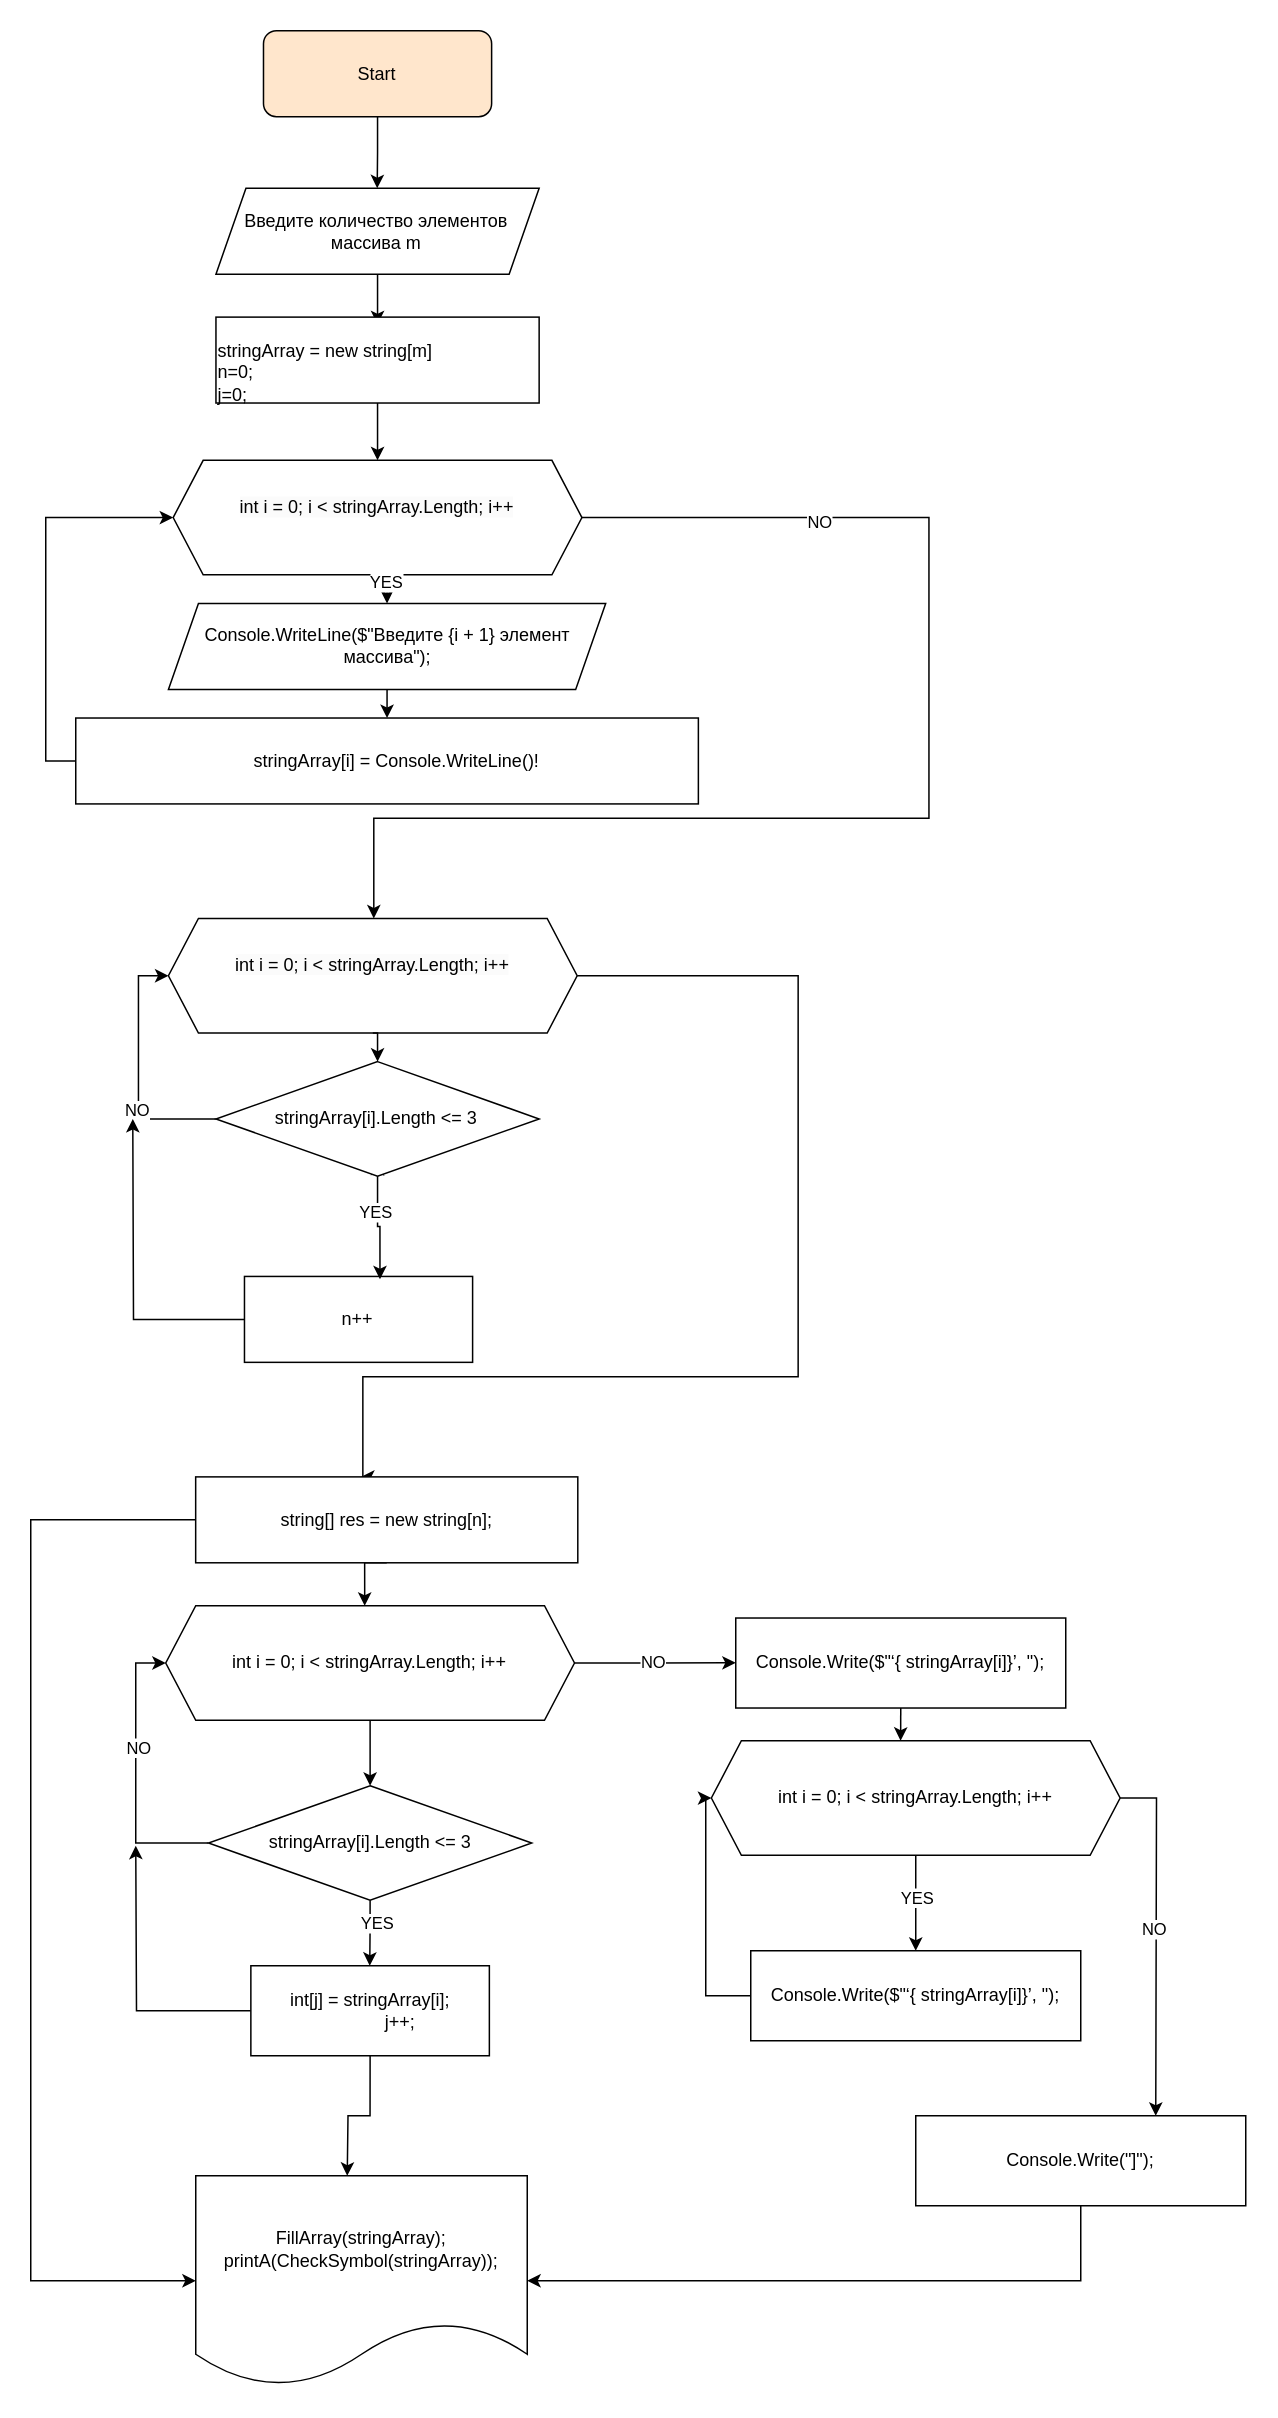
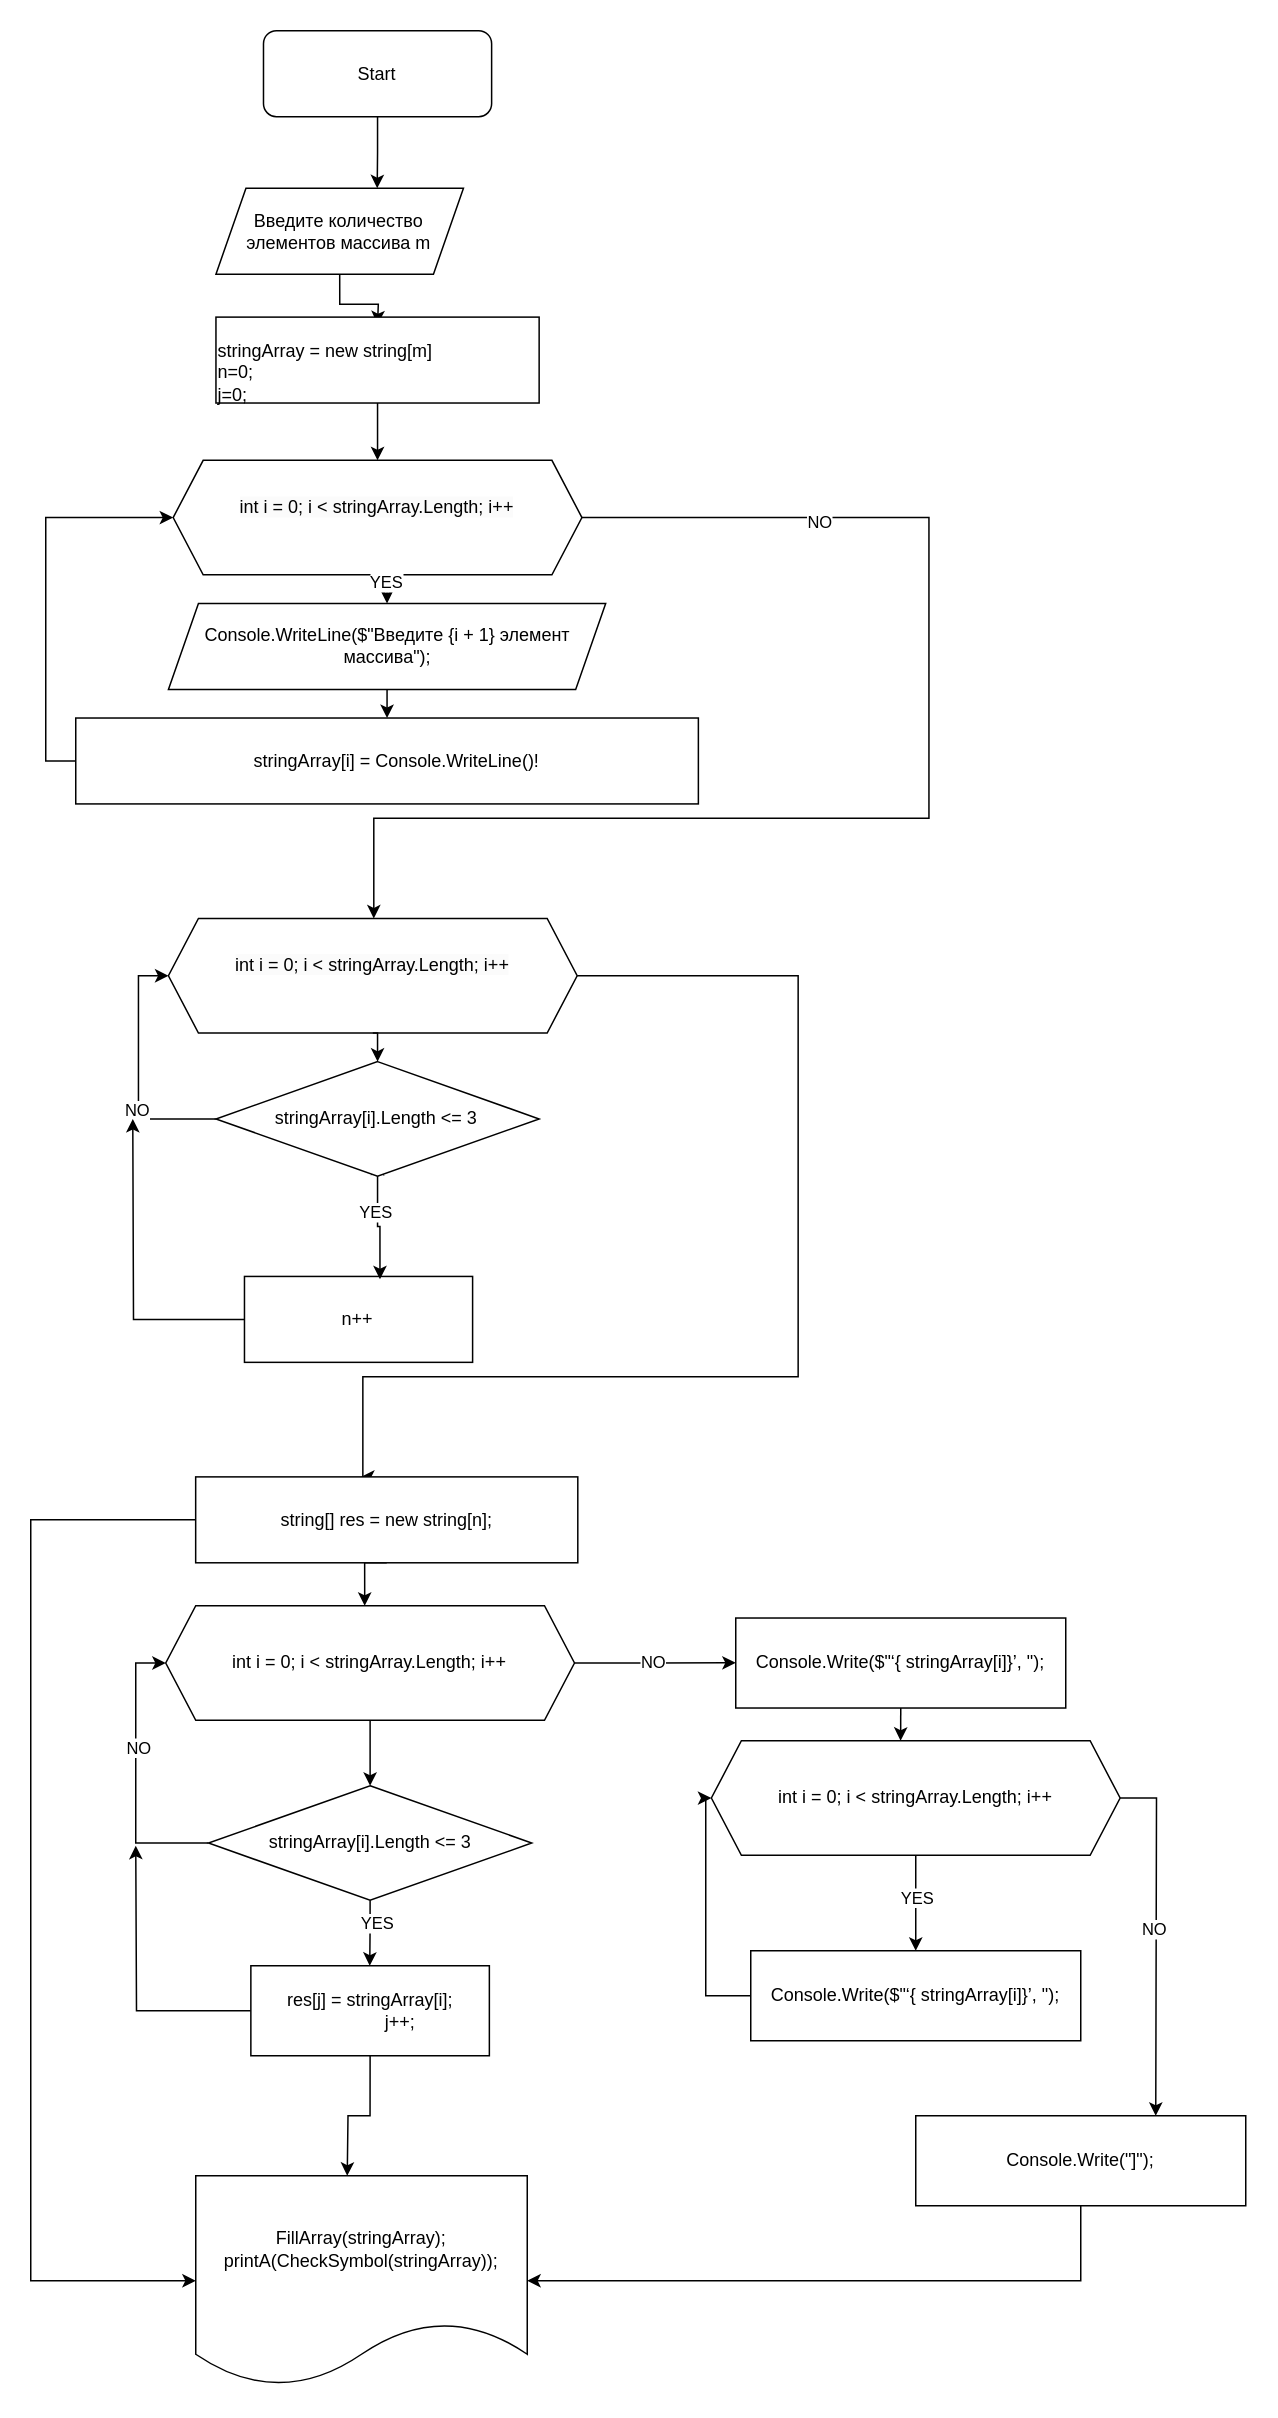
node "Start": fillcolor #ffe6cc -> #ffffff
node "Введите количество элементов массива m": size 323x86 -> 248x86
node "int[j] = stringArray[i]; j++;": label "int[j] = stringArray[i]; j++;" -> "res[j] = stringArray[i]; j++;"
